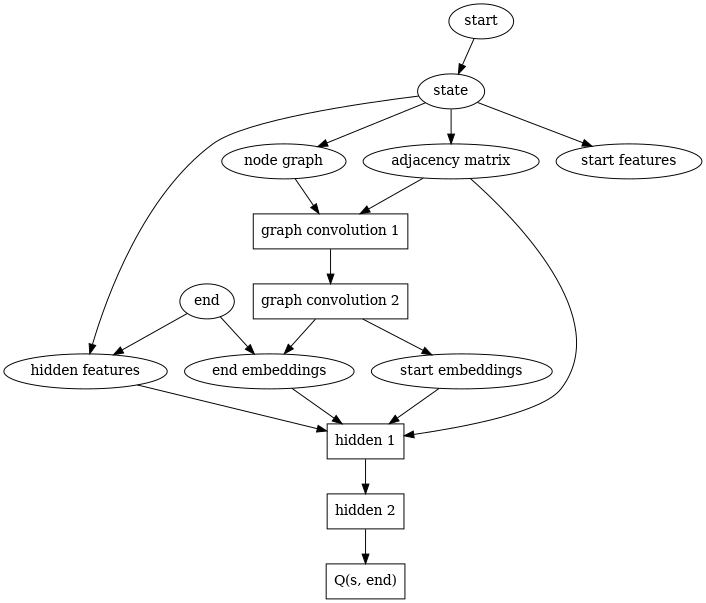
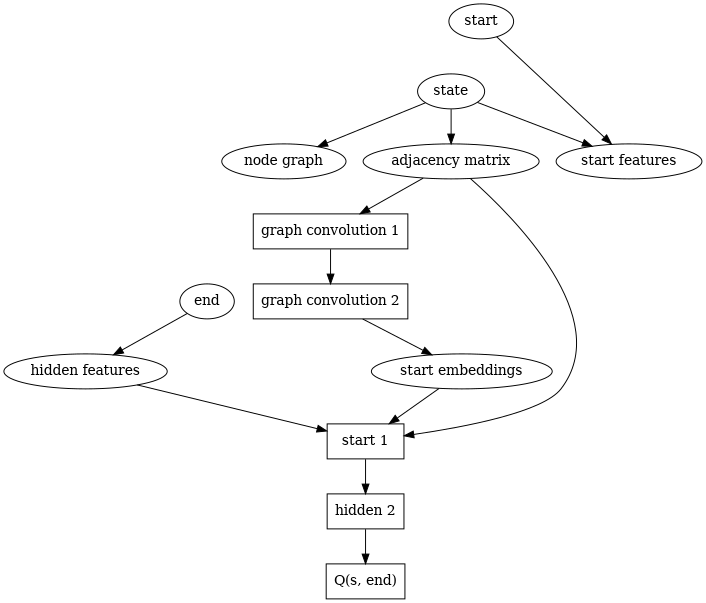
edge "start" -> "state": now "start" -> "start features"
edge "state" -> "hidden features": removed
edge "node graph" -> "graph convolution 1": removed
node "end embeddings": removed
node "hidden 1": label "hidden 1" -> "start 1"
